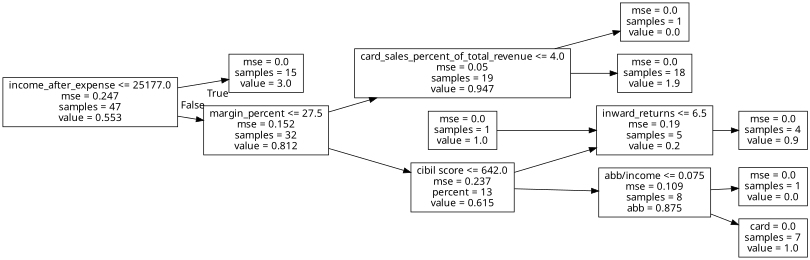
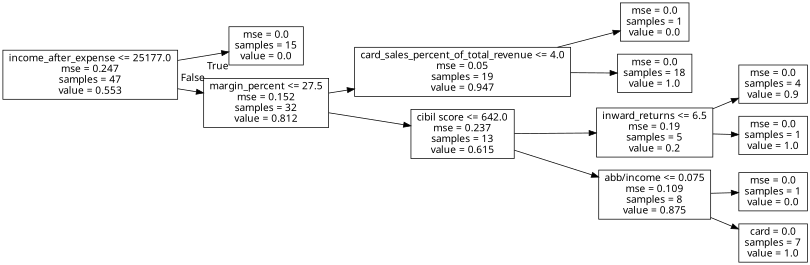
node "mse = 0.0 samples = 15 value = 3.0": label "mse = 0.0 samples = 15 value = 3.0" -> "mse = 0.0 samples = 15 value = 0.0"
node "mse = 0.0 samples = 18 value = 1.9": label "mse = 0.0 samples = 18 value = 1.9" -> "mse = 0.0 samples = 18 value = 1.0"
edge "mse = 0.0 samples = 1 value = 1.0" -> "inward_returns <= 6.5 mse = 0.19 samples = 5 value = 0.2": reversed
node "cibil score <= 642.0 mse = 0.237 percent = 13 value = 0.615": label "cibil score <= 642.0 mse = 0.237 percent = 13 value = 0.615" -> "cibil score <= 642.0 mse = 0.237 samples = 13 value = 0.615"
node "abb/income <= 0.075 mse = 0.109 samples = 8 abb = 0.875": label "abb/income <= 0.075 mse = 0.109 samples = 8 abb = 0.875" -> "abb/income <= 0.075 mse = 0.109 samples = 8 value = 0.875"
